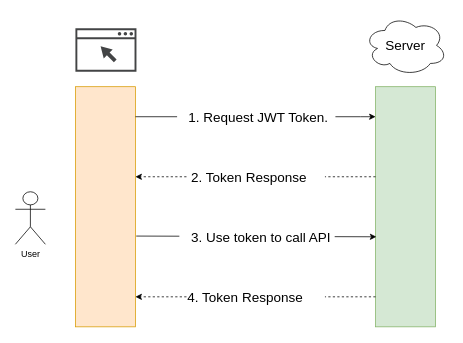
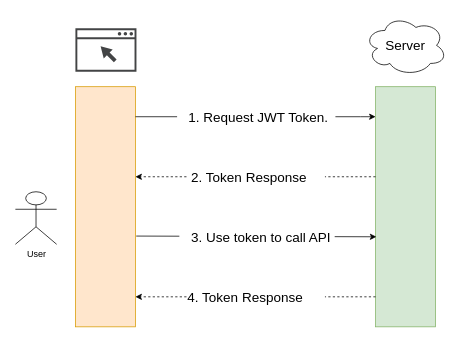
node "User": size 30x53 -> 41x53
